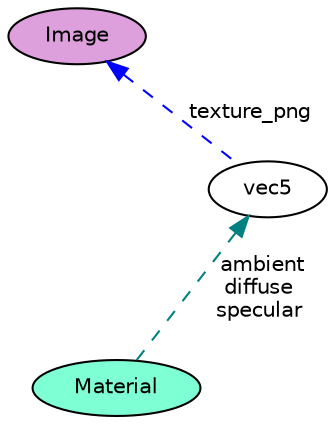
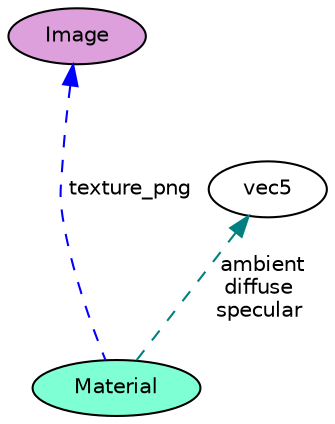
edge "vec5" -> "Image": now "Material" -> "Image"
